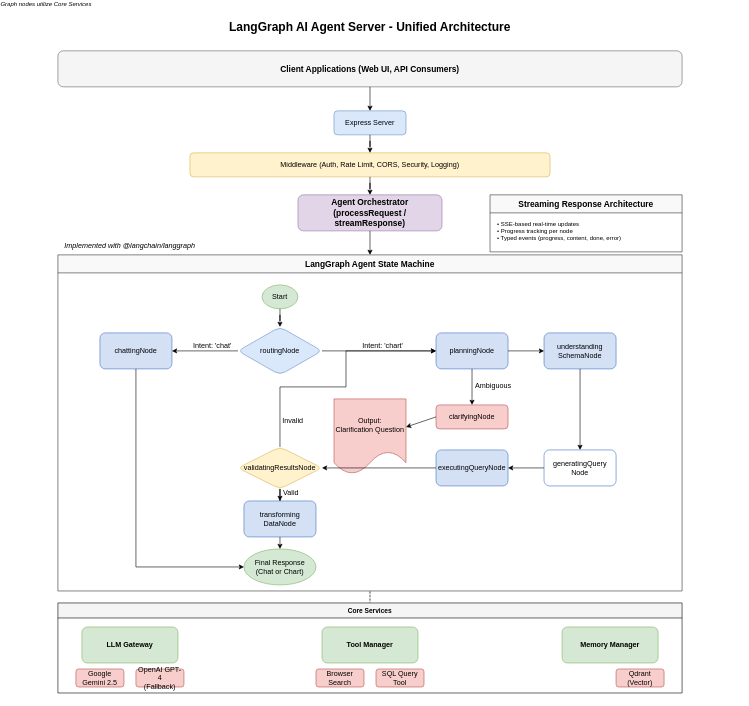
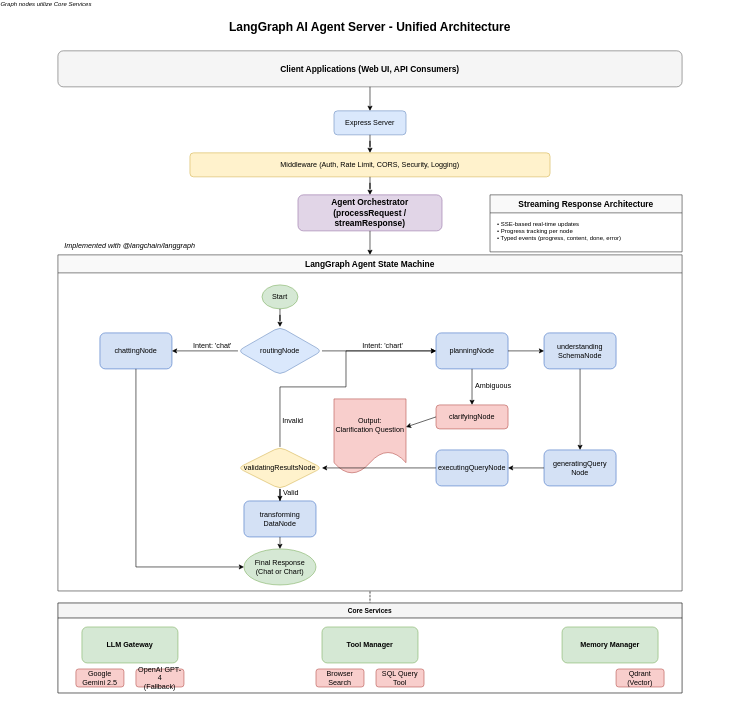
node "generatingQuery Node": fillcolor #ffffff -> #d4e1f5
